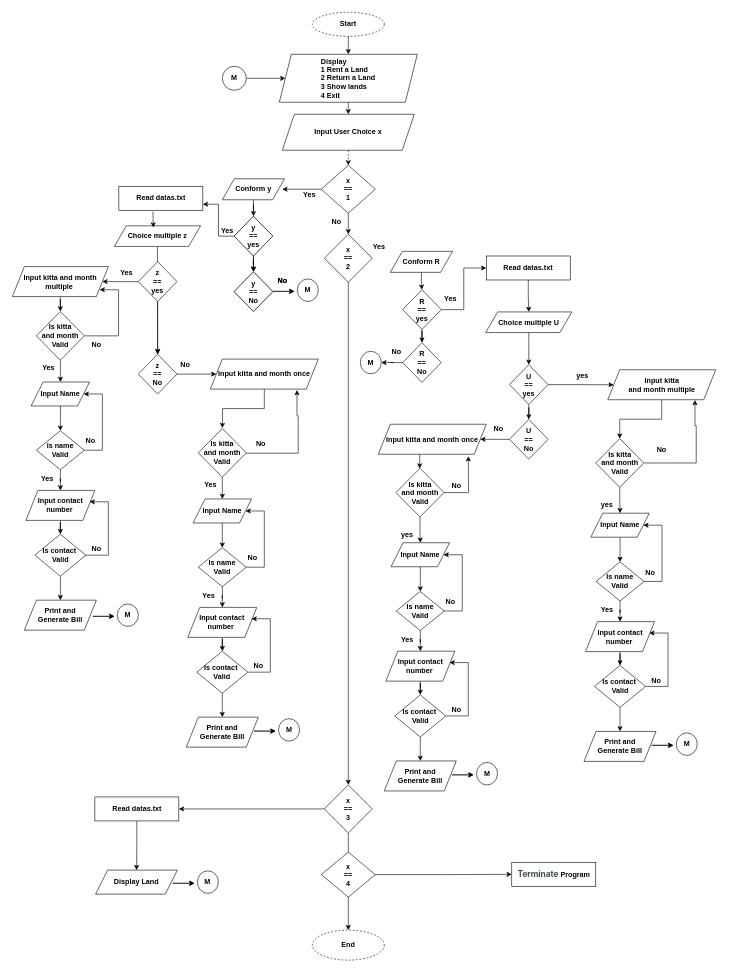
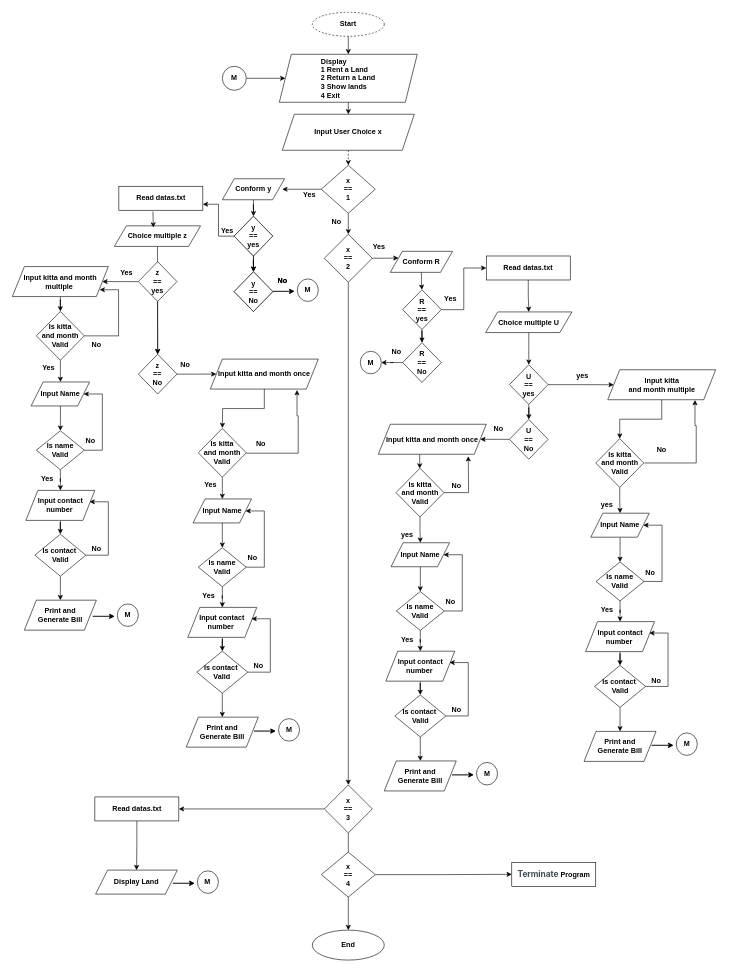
edge "x == 2" -> "Conform R": added
node "End": style dashed -> solid
